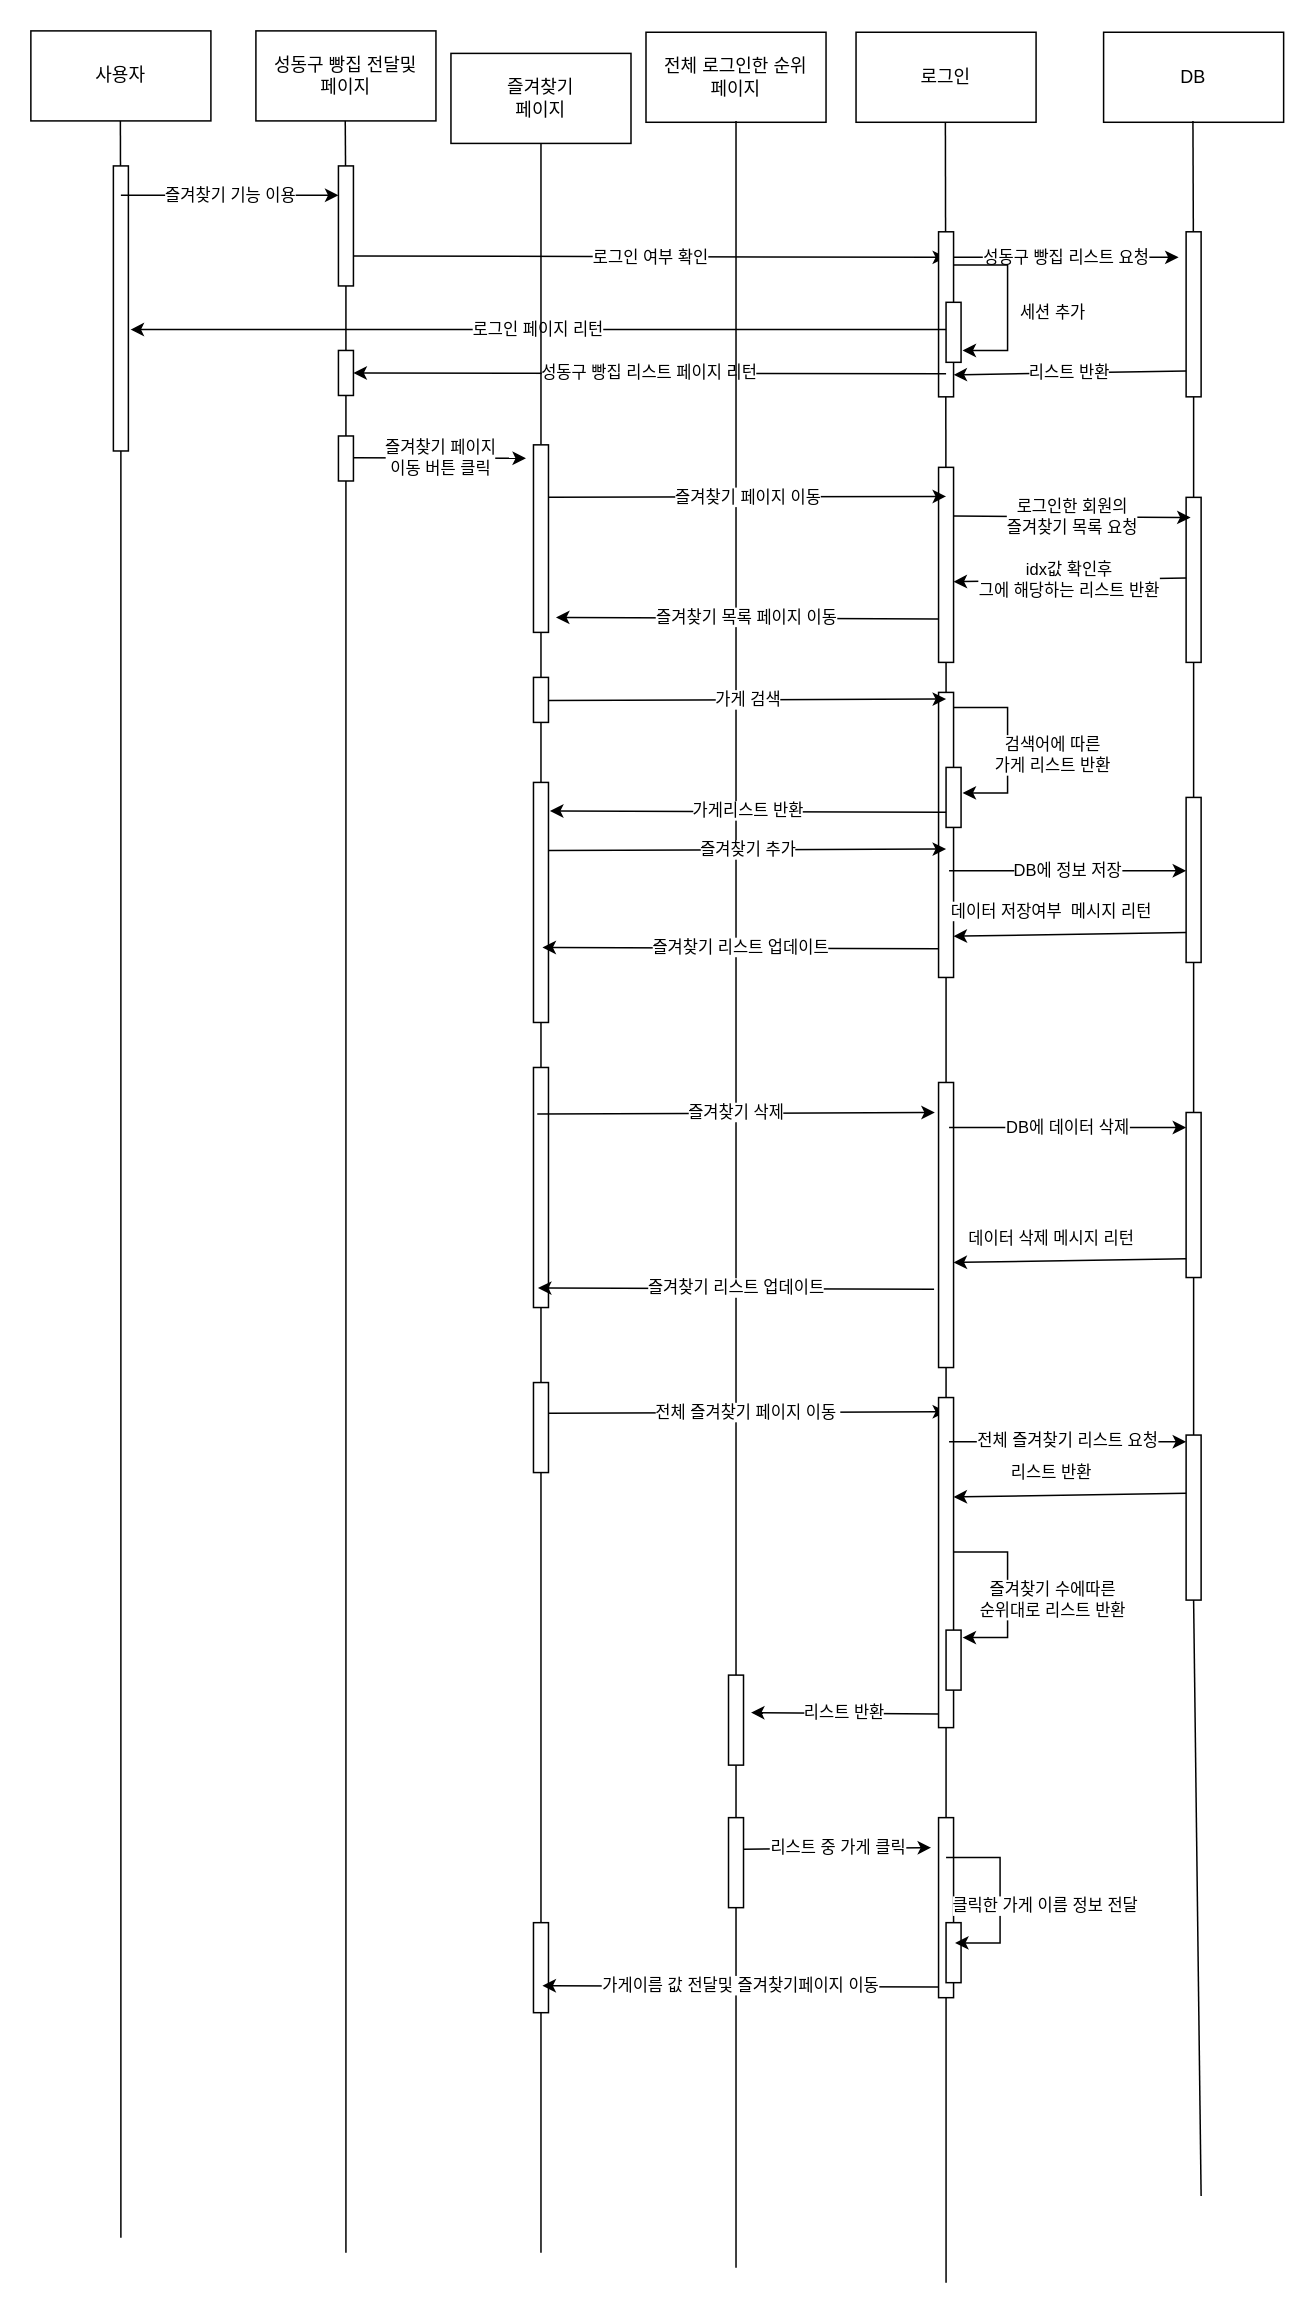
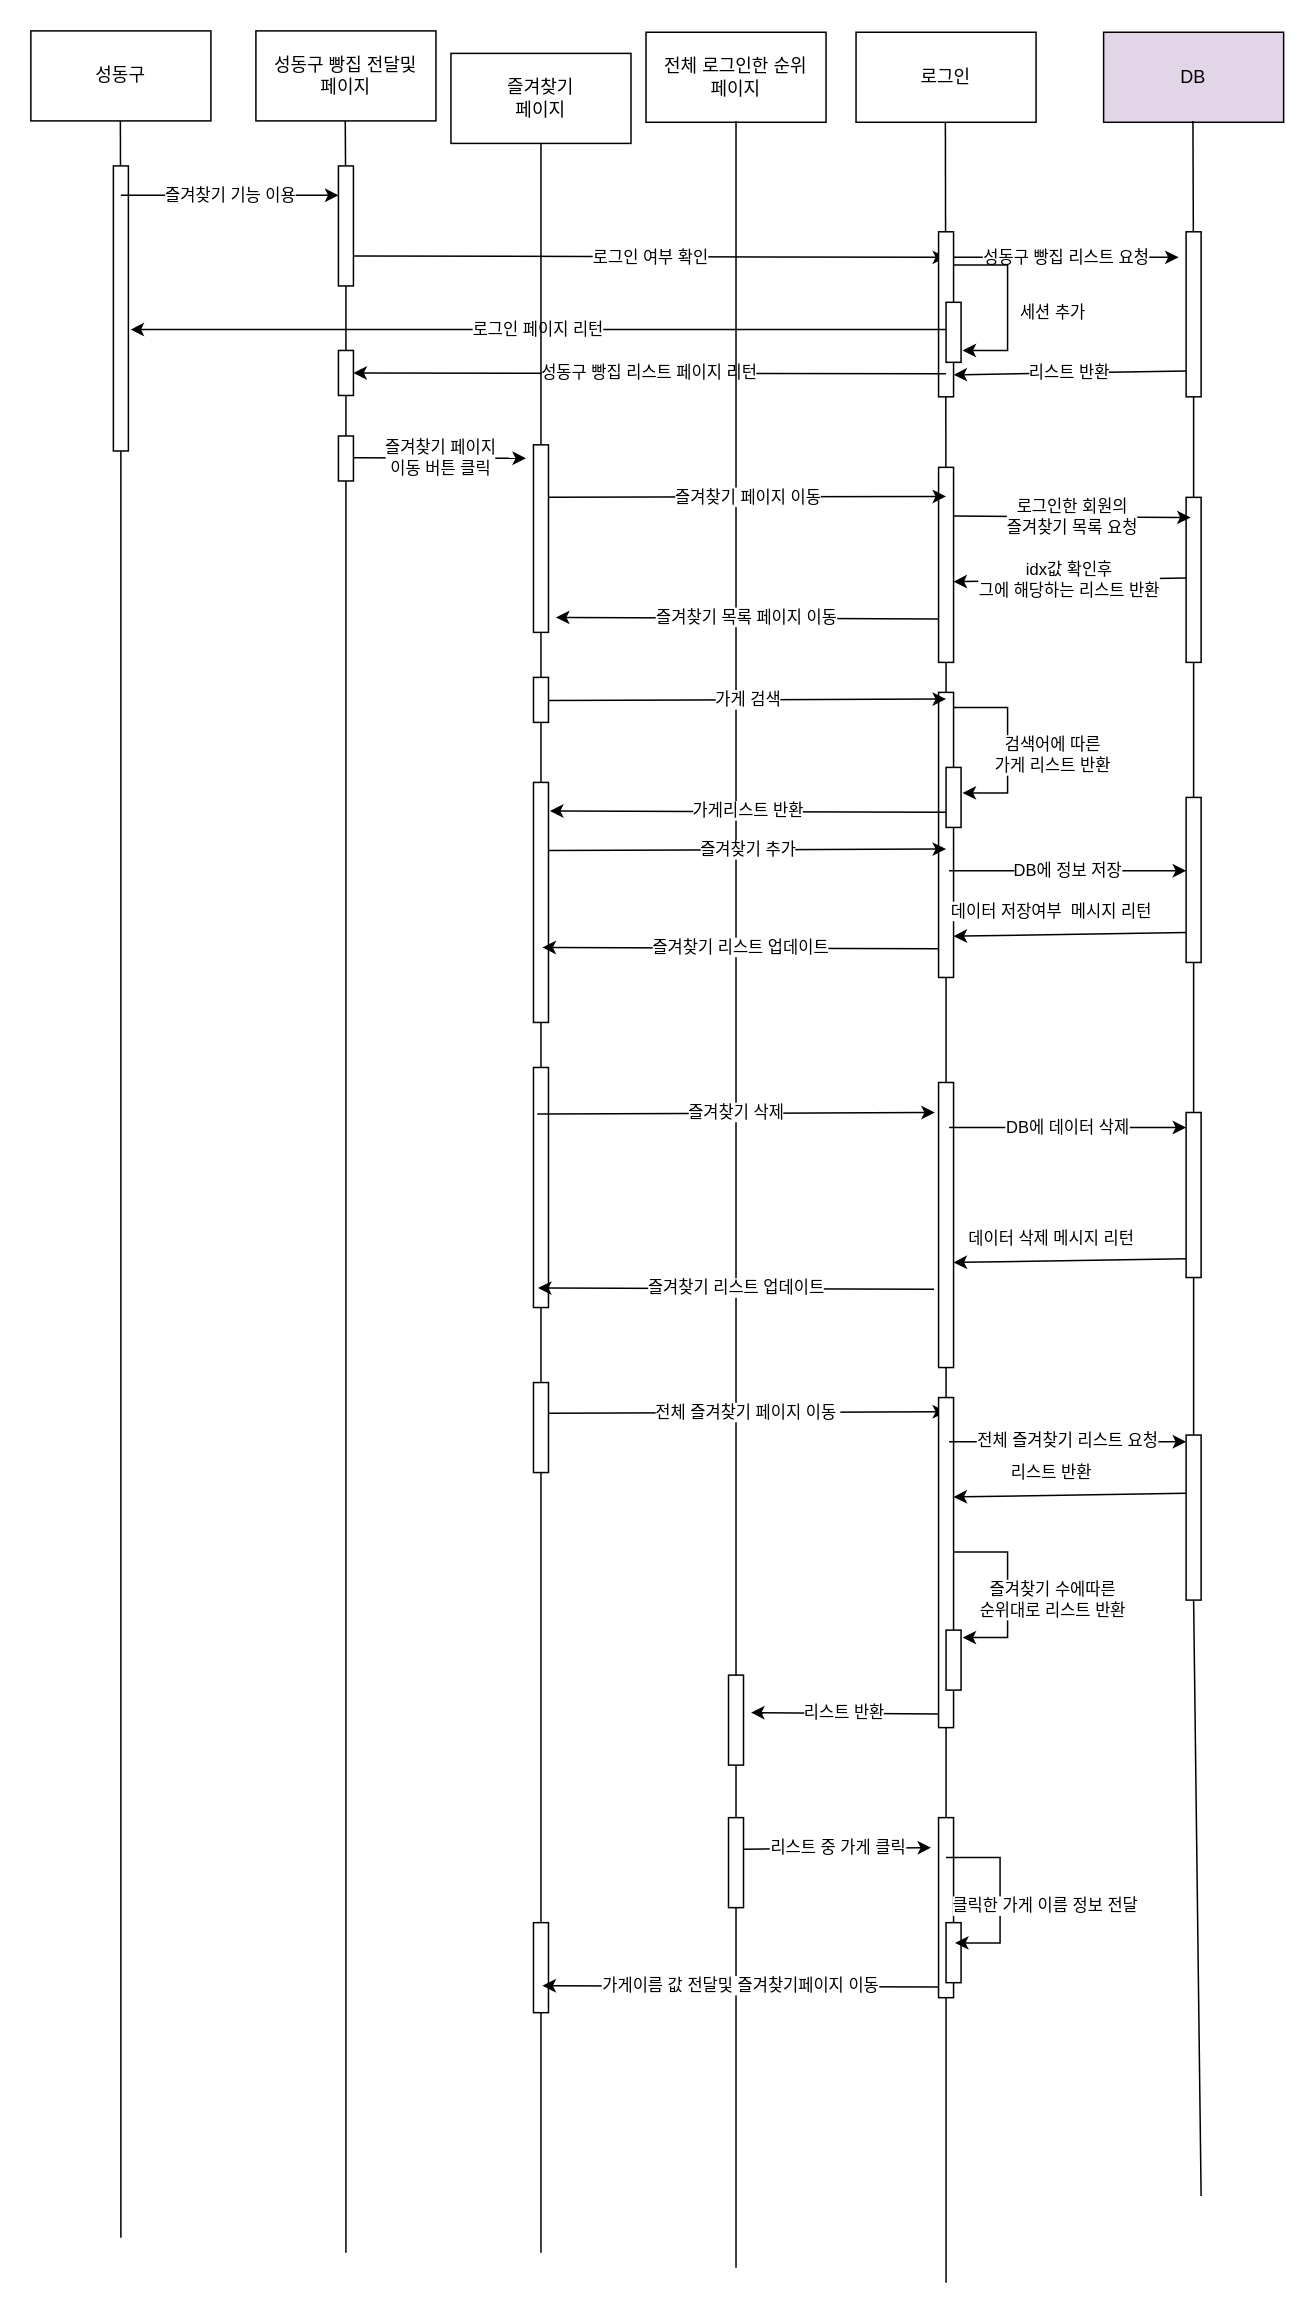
node "사용자": label "사용자" -> "성동구"
node "DB": fillcolor #ffffff -> #e1d5e7
